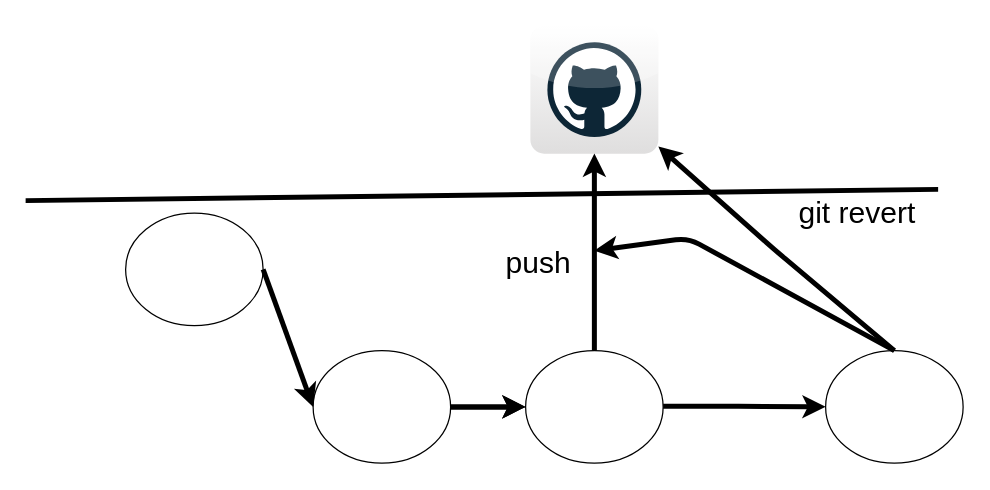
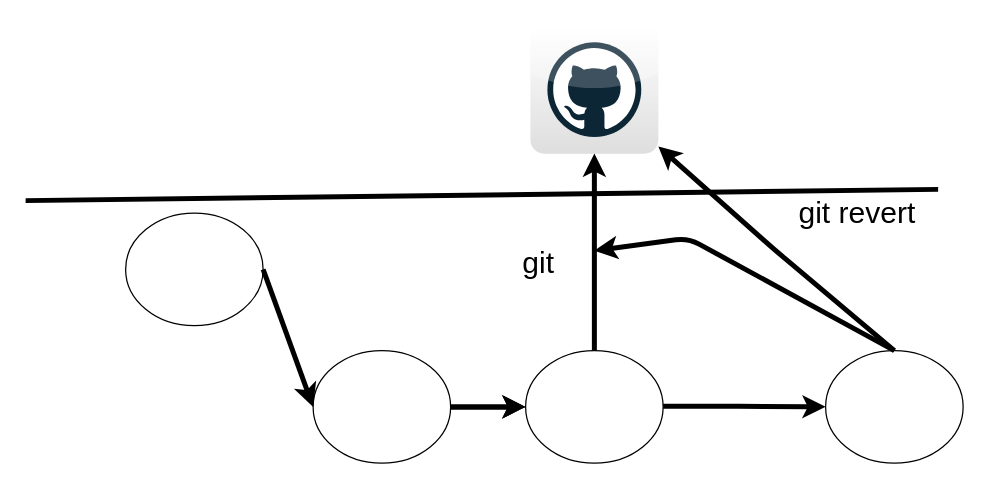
node "push": label "push" -> "git"
